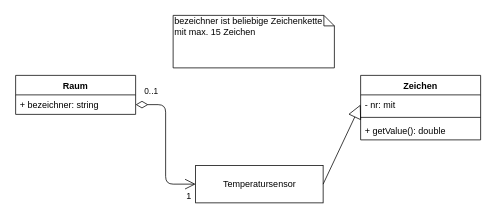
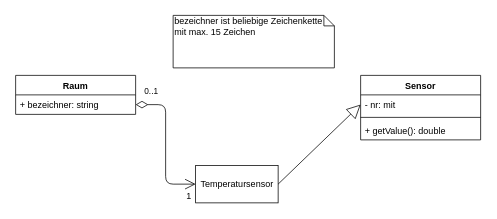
node "Zeichen": label "Zeichen" -> "Sensor"
node "Temperatursensor": size 128x38 -> 83x38
